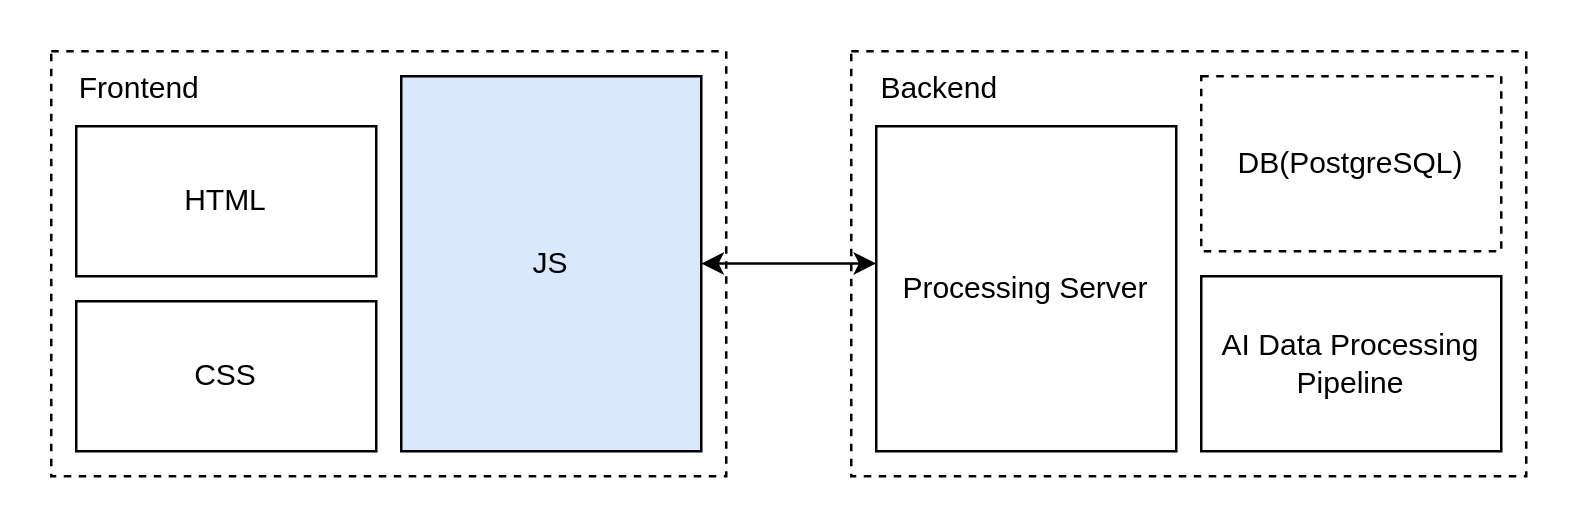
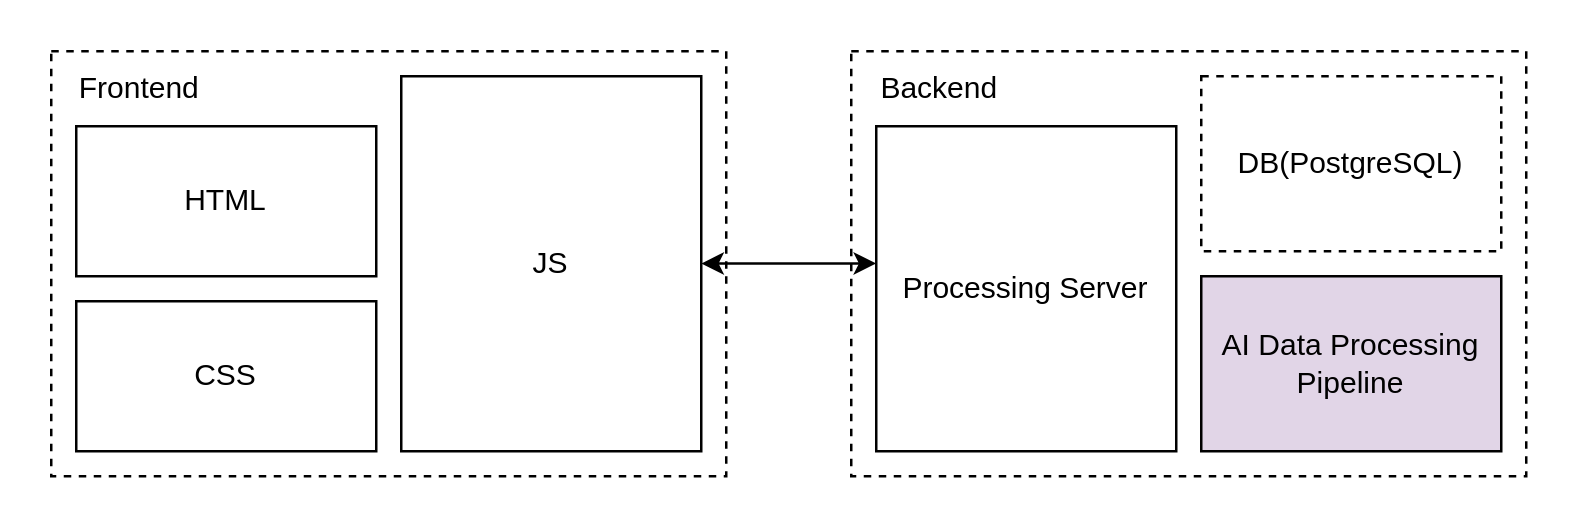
node "JS": fillcolor #dae8fc -> #ffffff
node "AI Data Processing Pipeline": fillcolor #ffffff -> #e1d5e7
